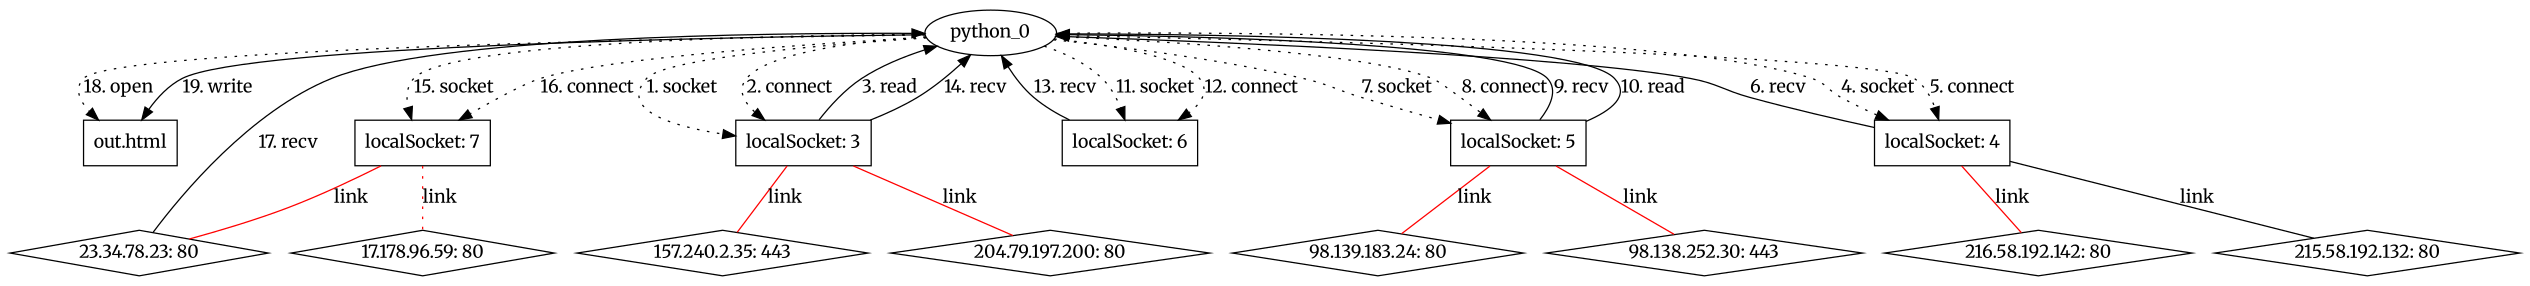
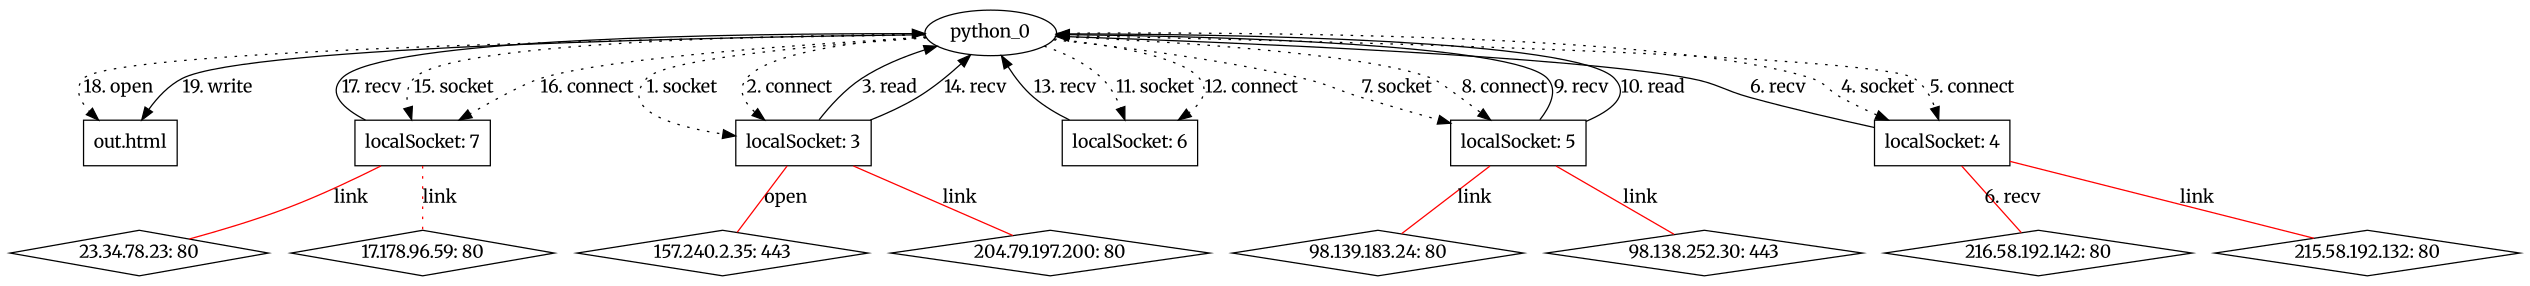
edge "23.34.78.23: 80" -> "python_0": now "localSocket: 7" -> "python_0"
edge "localSocket: 3" -- "157.240.2.35: 443": label "link" -> "open"
edge "localSocket: 4" -- "216.58.192.142: 80": label "link" -> "6. recv"
edge "localSocket: 4" -- "215.58.192.132: 80": color black -> red
